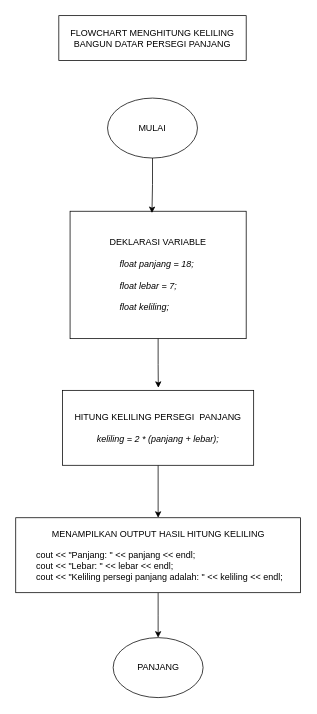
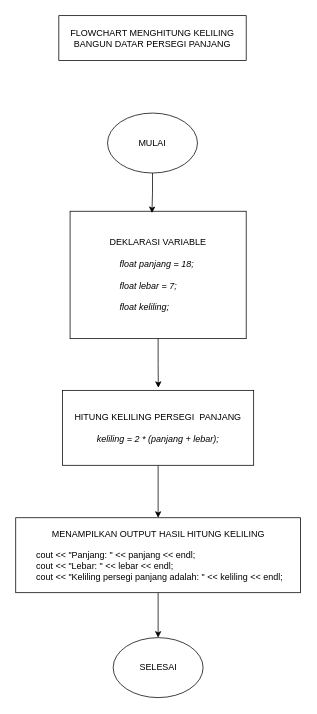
node "MULAI": moved (153, 128) -> (153, 143)
node "PANJANG": label "PANJANG" -> "SELESAI"
